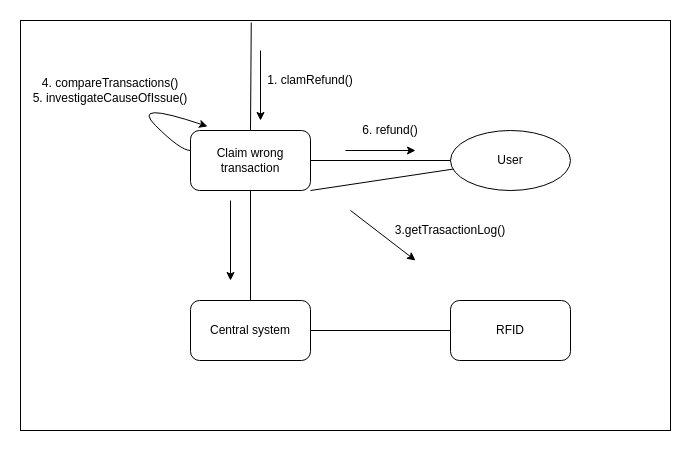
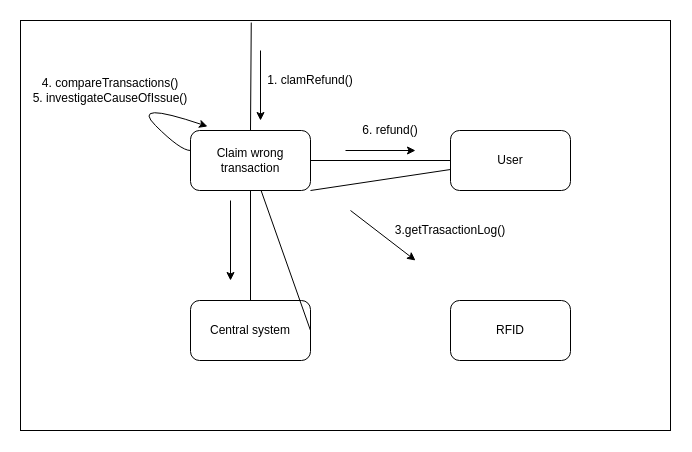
node "User": shape ellipse -> rounded rectangle
edge "Central system" -- "RFID": now "Central system" -- "Claim wrong transaction"
